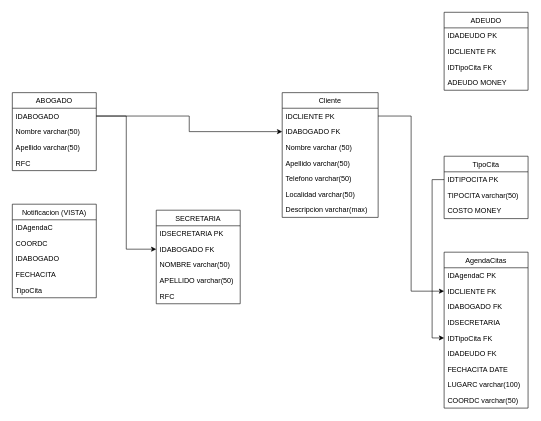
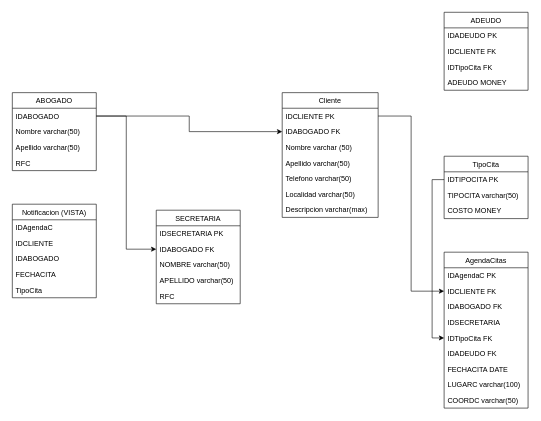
node "COORDC": label "COORDC" -> "IDCLIENTE"
